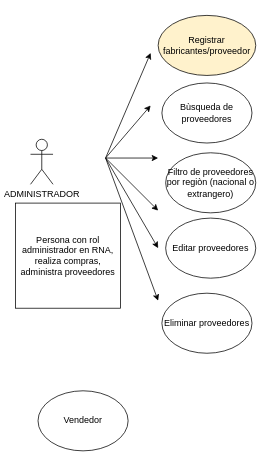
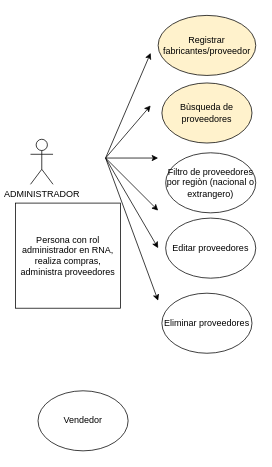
node "Bùsqueda de proveedores": fillcolor #ffffff -> #fff2cc
